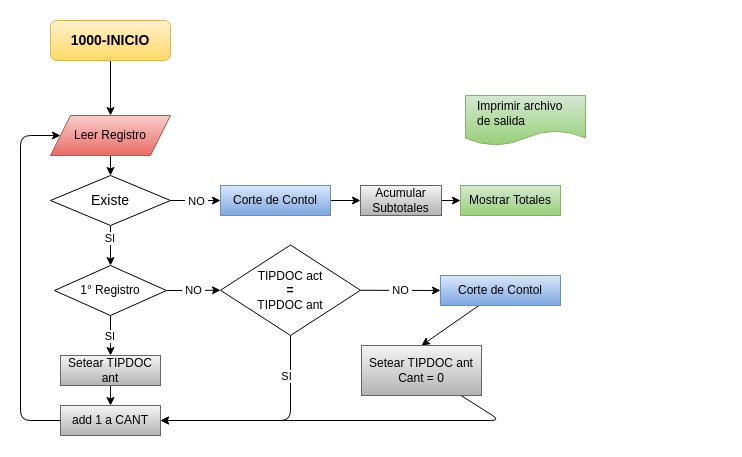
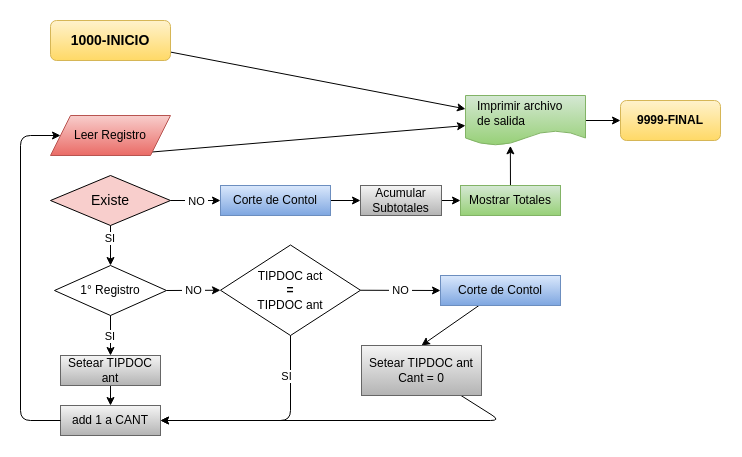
edge "1000-INICIO" -> "Leer Registro": now "1000-INICIO" -> "Imprimir archivo de salida"
edge "Imprimir archivo de salida" -> "9999-FINAL": added
node "9999-FINAL": added
edge "Leer Registro" -> "Existe": now "Leer Registro" -> "Imprimir archivo de salida"
edge "Mostrar Totales" -> "Imprimir archivo de salida": added
node "Existe": fillcolor #ffffff -> #f8cecc
